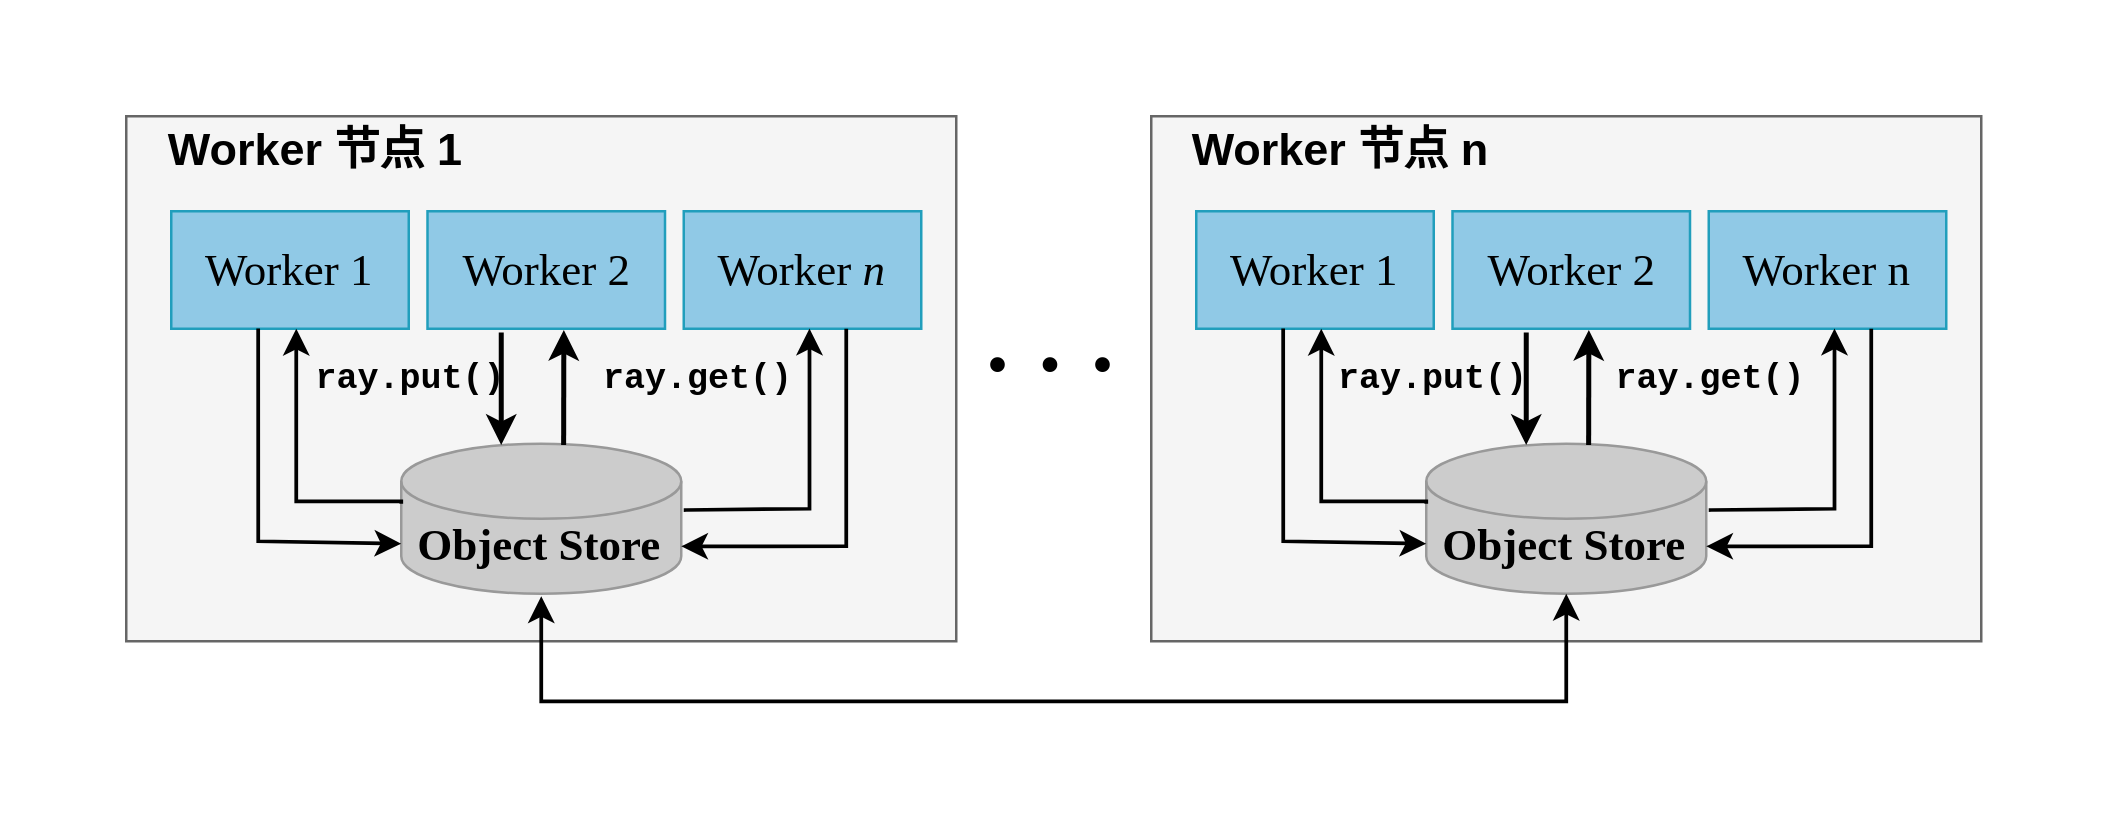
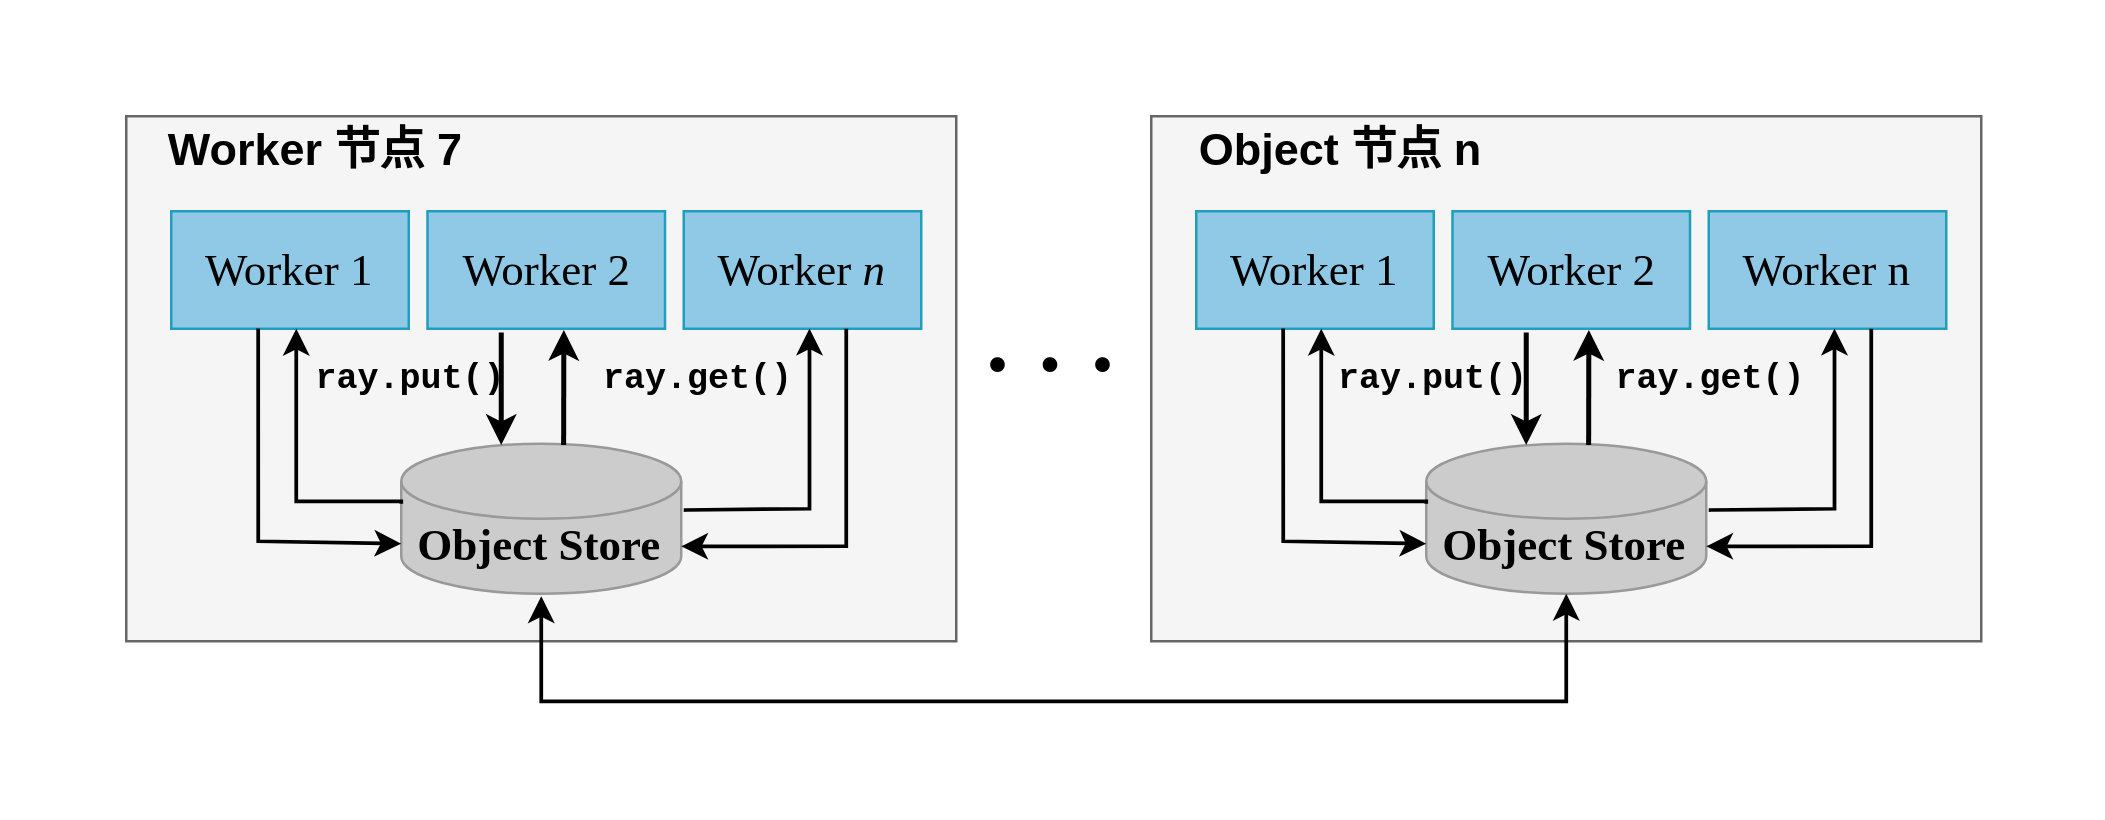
node "Worker 节点 1": label "Worker 节点 1" -> "Worker 节点 7"
node "Worker 节点 n": label "Worker 节点 n" -> "Object 节点 n"
